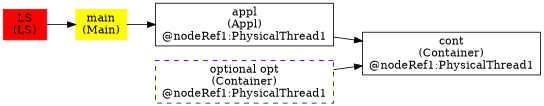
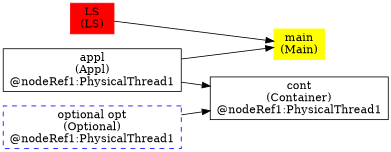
edge "main (Main)" -> "appl (Appl) @nodeRef1:PhysicalThread1": reversed
node "optional opt (Container) @nodeRef1:PhysicalThread1": label "optional opt (Container) @nodeRef1:PhysicalThread1" -> "optional opt (Optional) @nodeRef1:PhysicalThread1"
